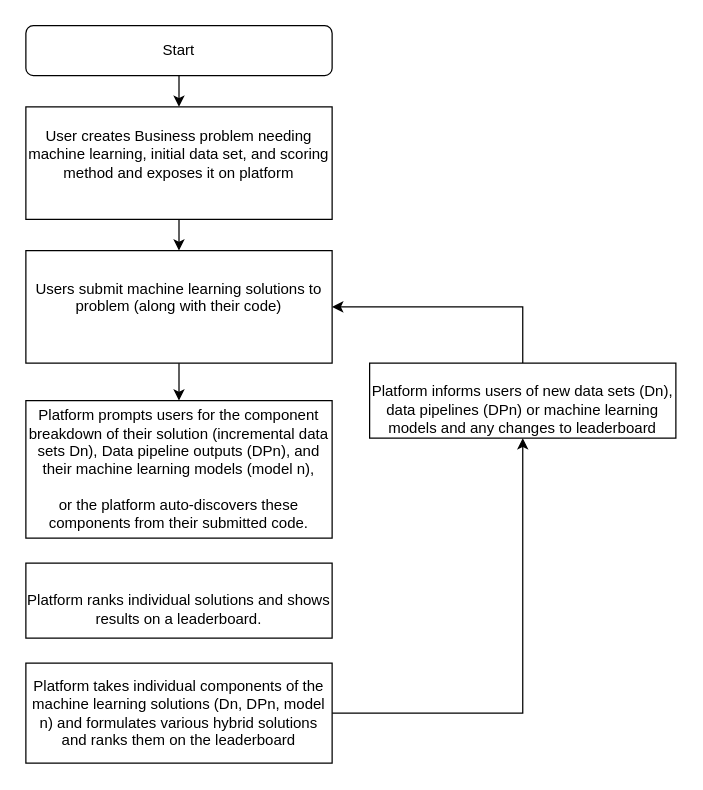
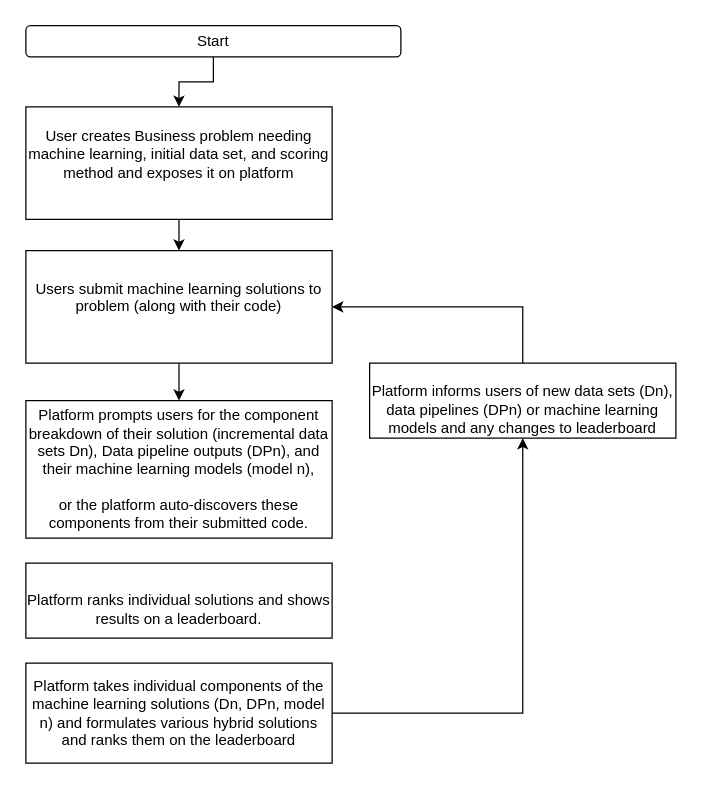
node "Start": size 306x50 -> 375x31
